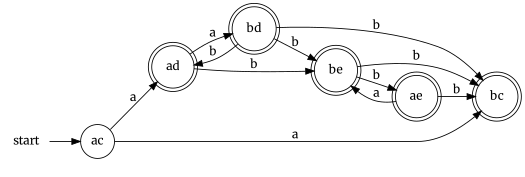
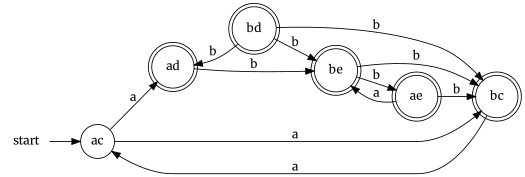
edge "ad" -> "bd": removed, label "a"
edge "bc" -> "ac": added, label "a"
